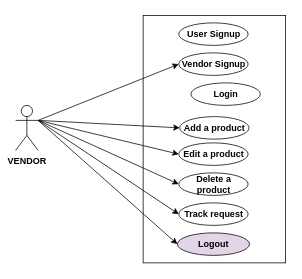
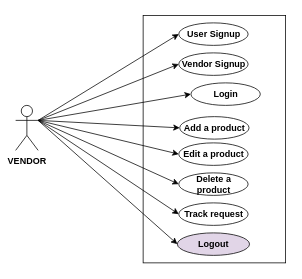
edge "VENDOR" -> "User Signup": added
edge "VENDOR" -> "Login": added
